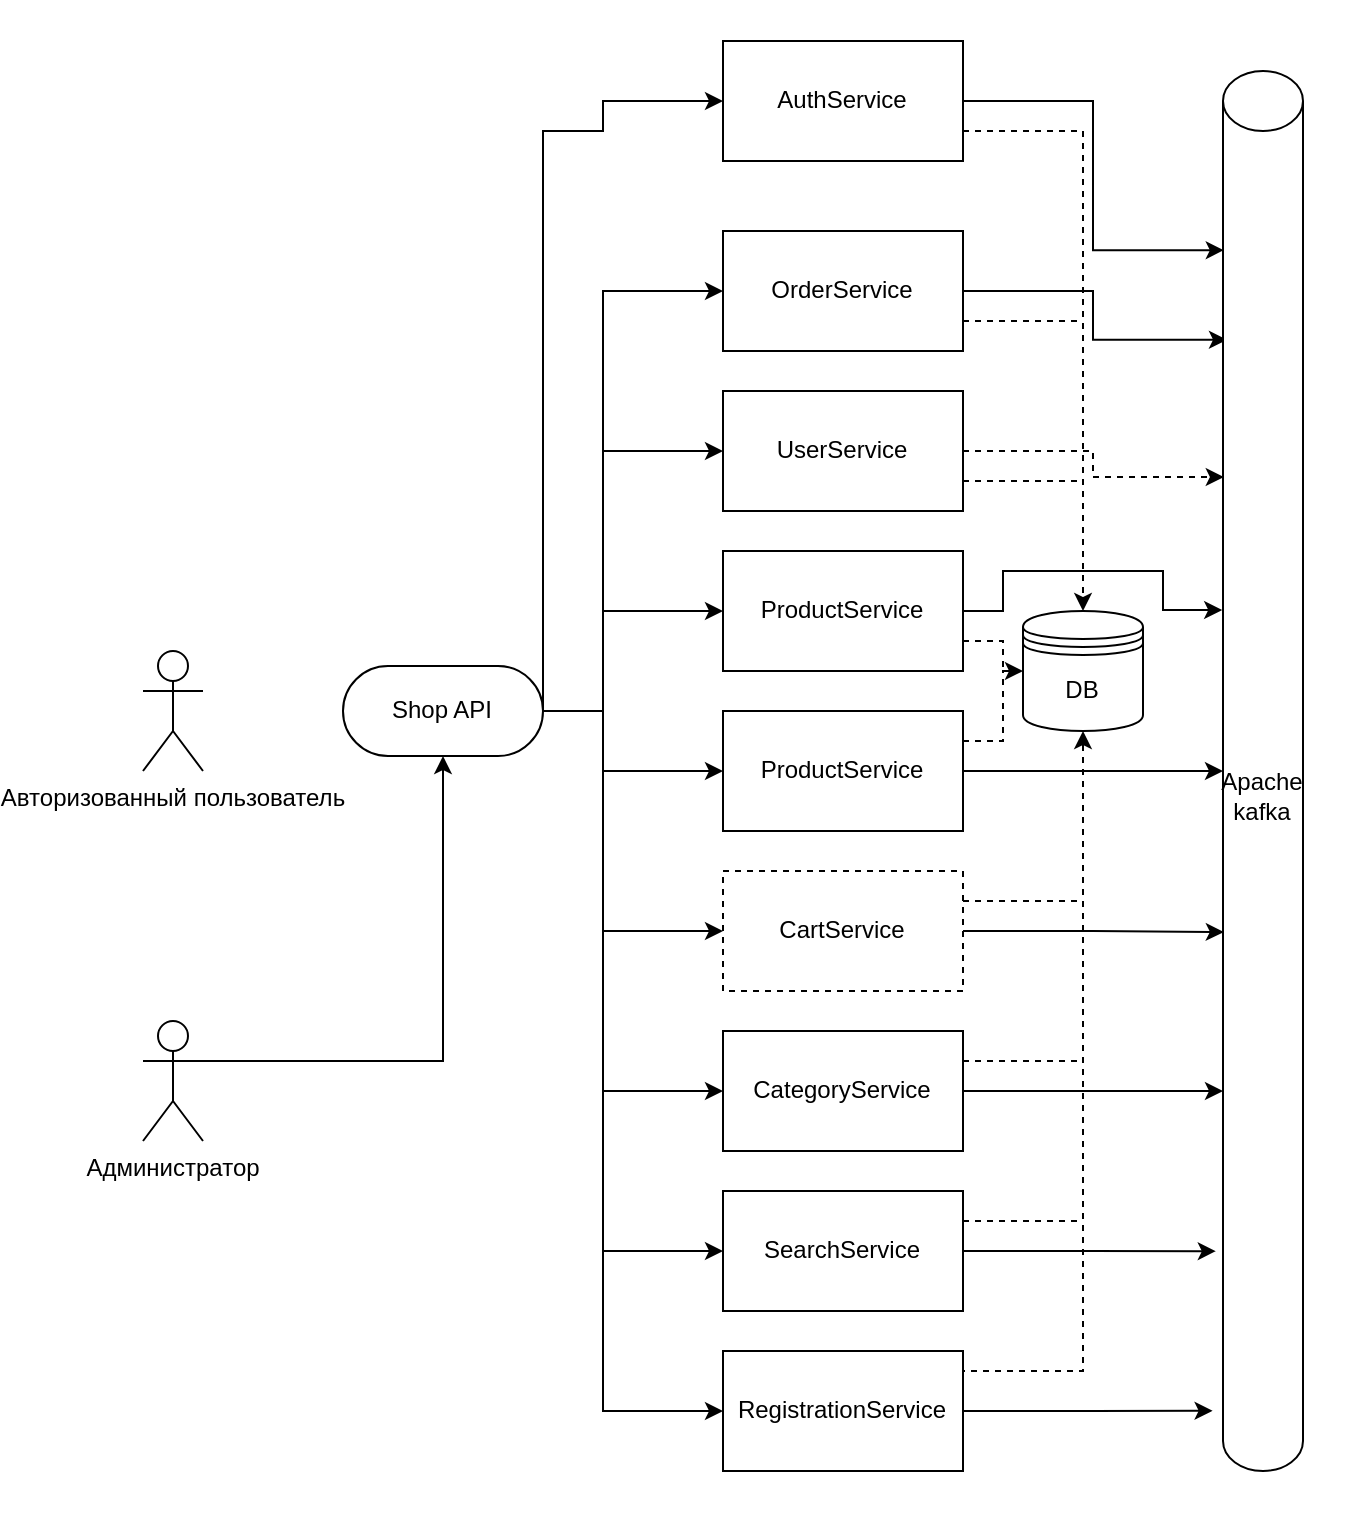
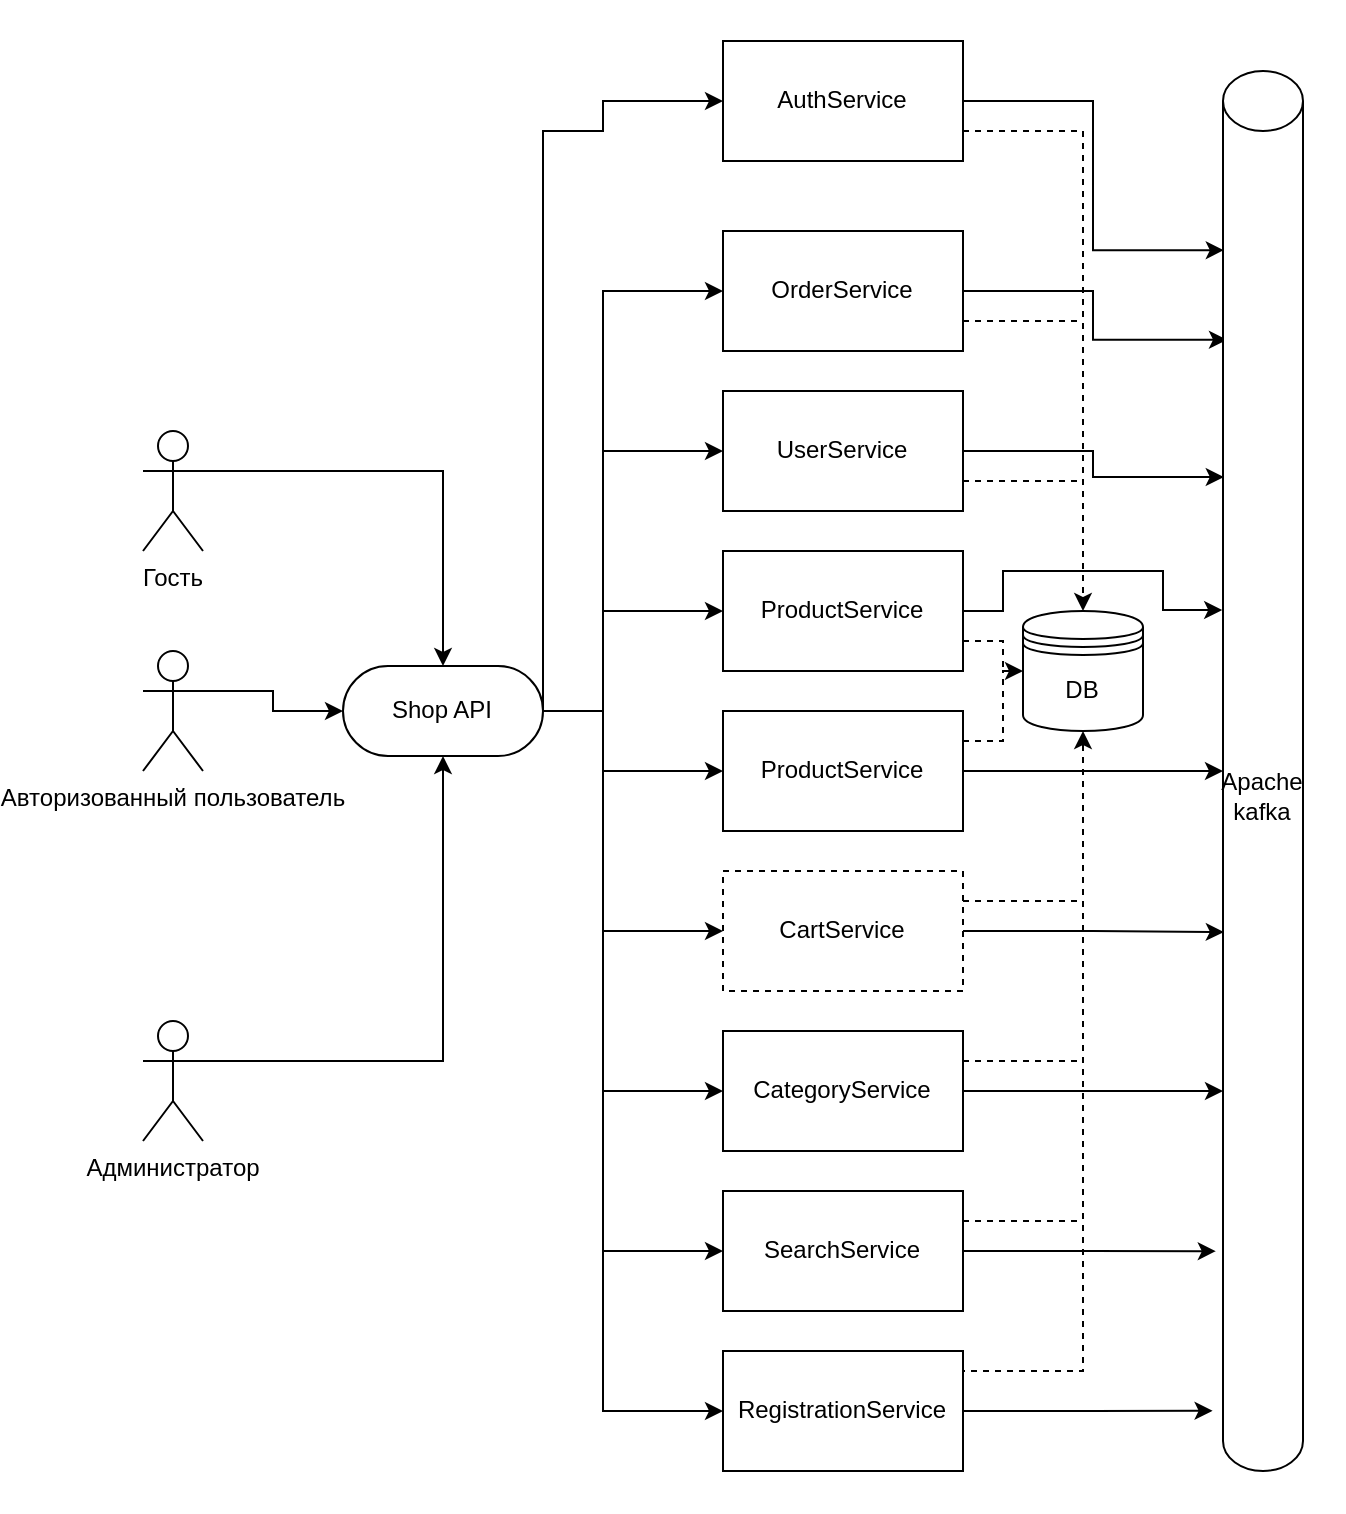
edge "UserService" -> "Apache kafka": style dashed -> solid
edge "Гость" -> "Shop API": added
node "Гость": added
edge "Авторизованный пользователь" -> "Shop API": added
